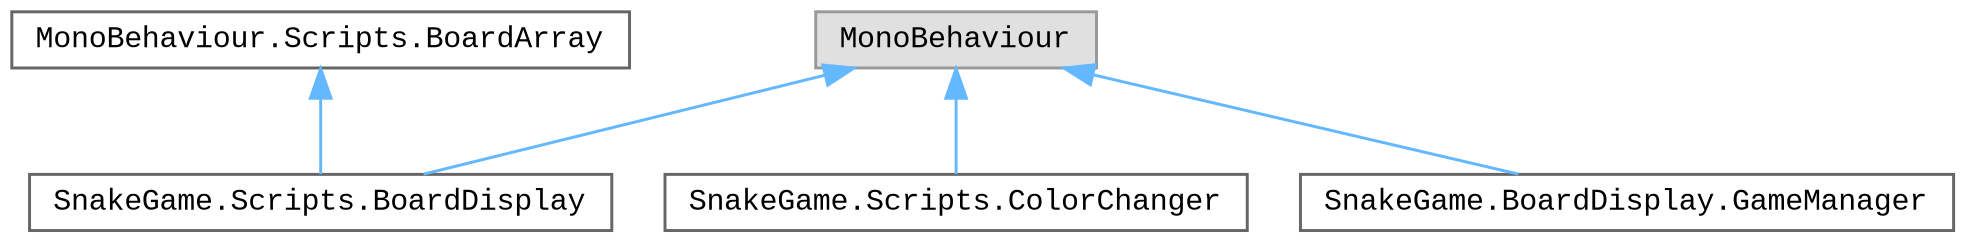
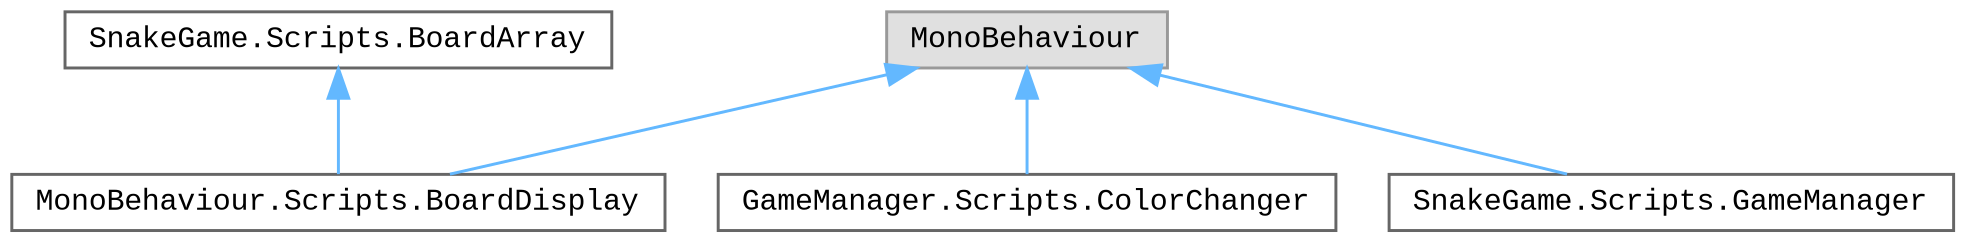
node "MonoBehaviour.Scripts.BoardArray": label "MonoBehaviour.Scripts.BoardArray" -> "SnakeGame.Scripts.BoardArray"
node "SnakeGame.Scripts.BoardDisplay": label "SnakeGame.Scripts.BoardDisplay" -> "MonoBehaviour.Scripts.BoardDisplay"
node "SnakeGame.Scripts.ColorChanger": label "SnakeGame.Scripts.ColorChanger" -> "GameManager.Scripts.ColorChanger"
node "SnakeGame.BoardDisplay.GameManager": label "SnakeGame.BoardDisplay.GameManager" -> "SnakeGame.Scripts.GameManager"
